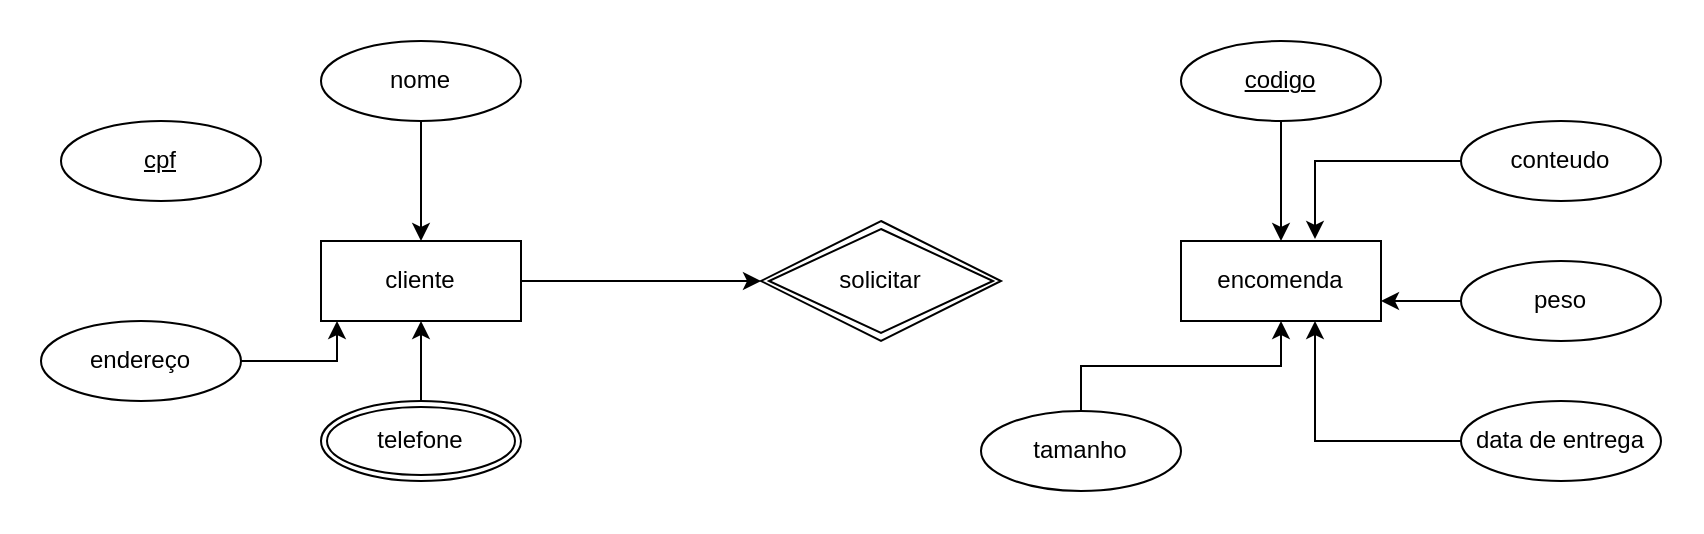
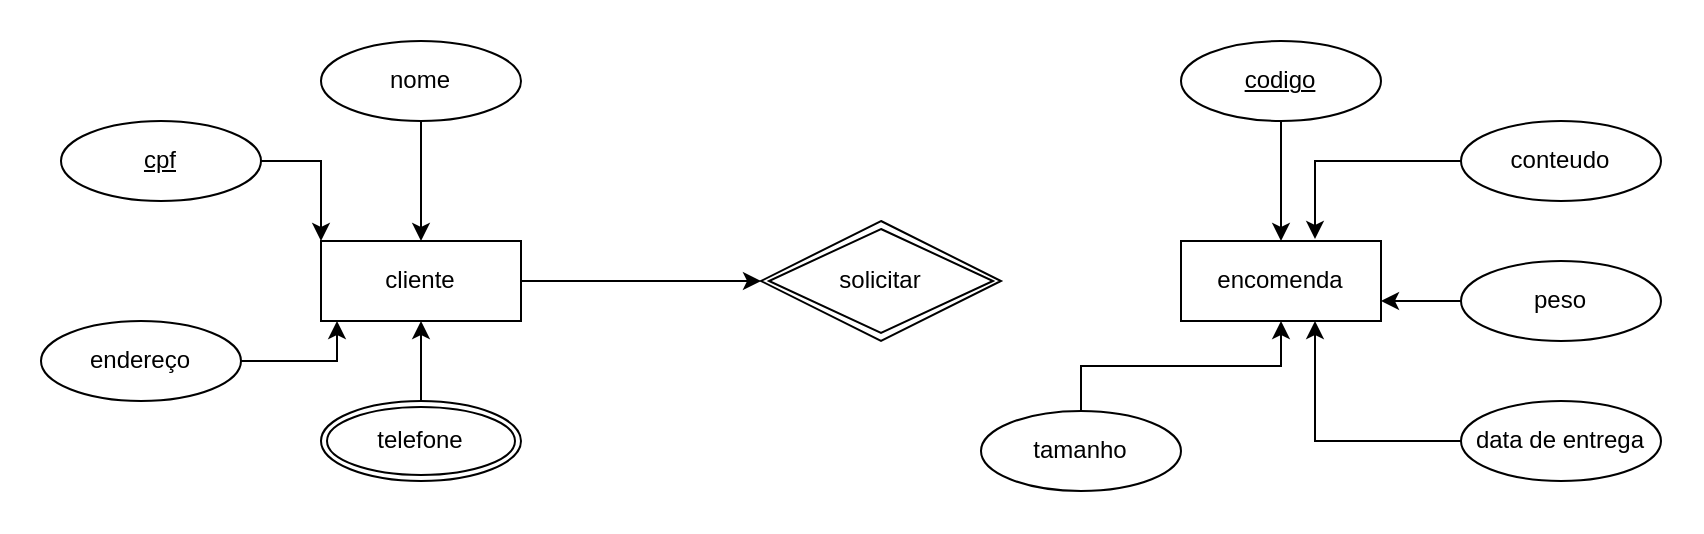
edge "cpf" -> "cliente": added
